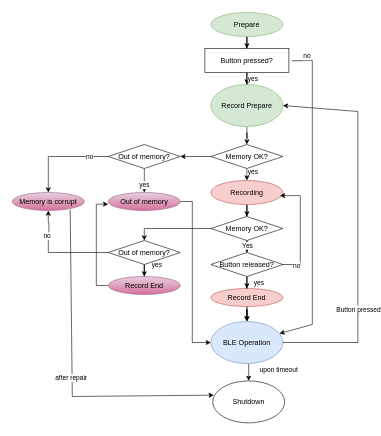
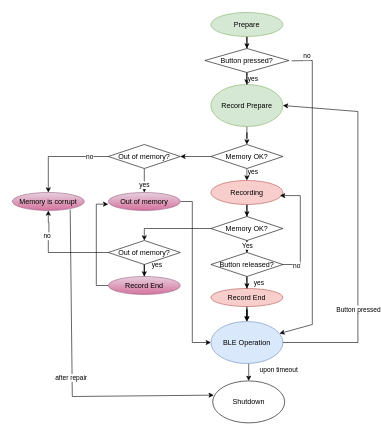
node "Button pressed?": shape rectangle -> diamond
